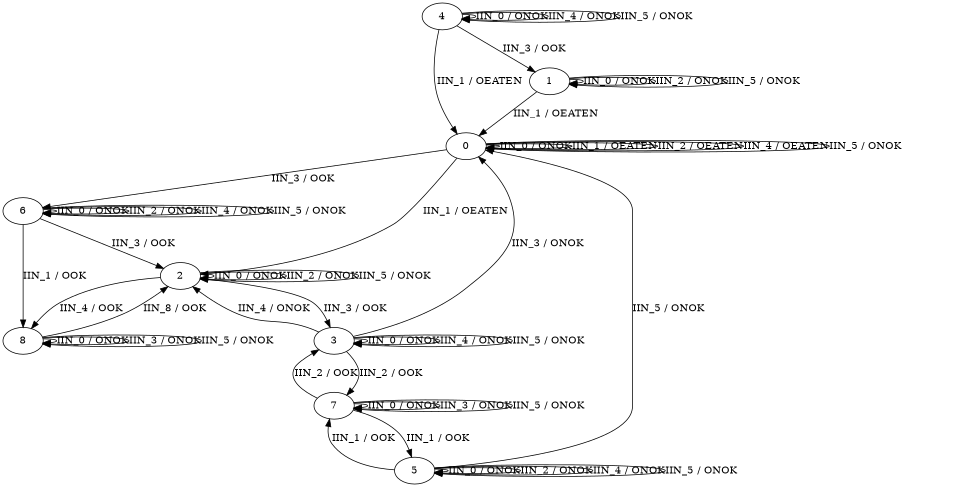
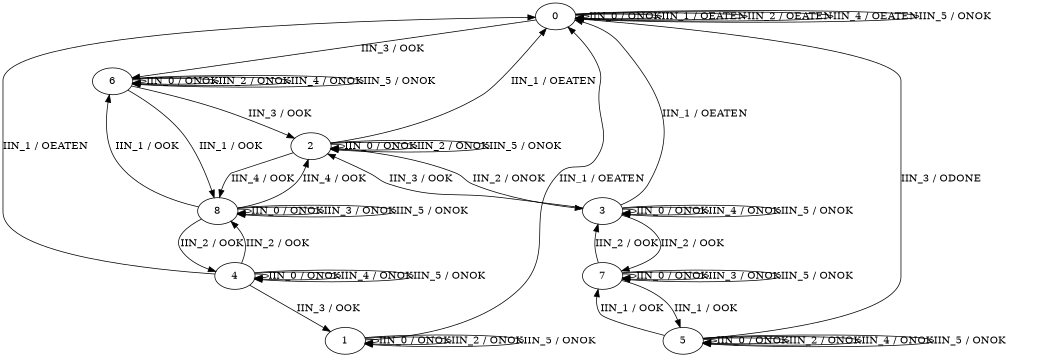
edge "8" -> "6": added, label "IIN_1 / OOK"
edge "4" -> "8": added, label "IIN_2 / OOK"
edge "3" -> "0": label "IIN_3 / ONOK" -> "IIN_1 / OEATEN"
edge "0" -> "2": reversed
edge "8" -> "4": added, label "IIN_2 / OOK"
edge "8" -> "2": label "IIN_8 / OOK" -> "IIN_4 / OOK"
edge "3" -> "2": label "IIN_4 / ONOK" -> "IIN_3 / OOK"
edge "2" -> "3": label "IIN_3 / OOK" -> "IIN_2 / ONOK"
edge "5" -> "0": label "IIN_5 / ONOK" -> "IIN_3 / ODONE"
